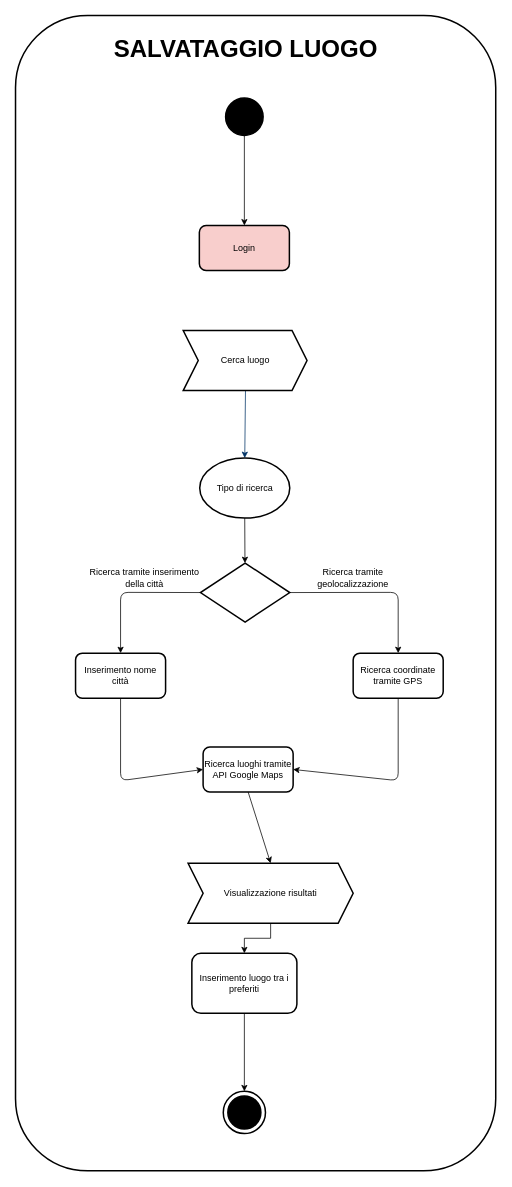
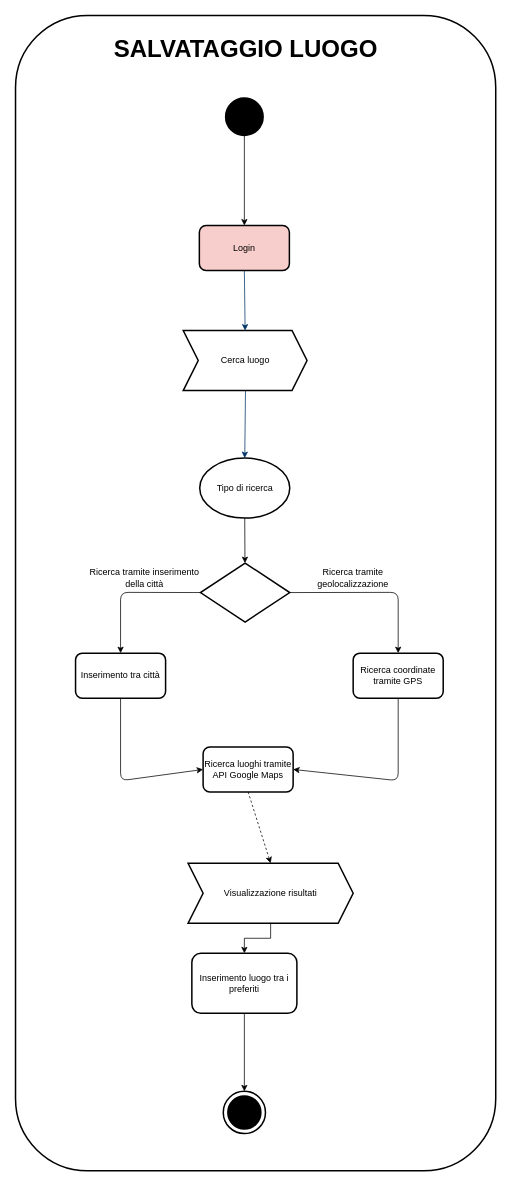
edge "Login" -> "Cerca luogo": added
node "Inserimento nome città": label "Inserimento nome città" -> "Inserimento tra città"
edge "Ricerca luoghi tramite API Google Maps" -> "Visualizzazione risultati": style solid -> dashed
